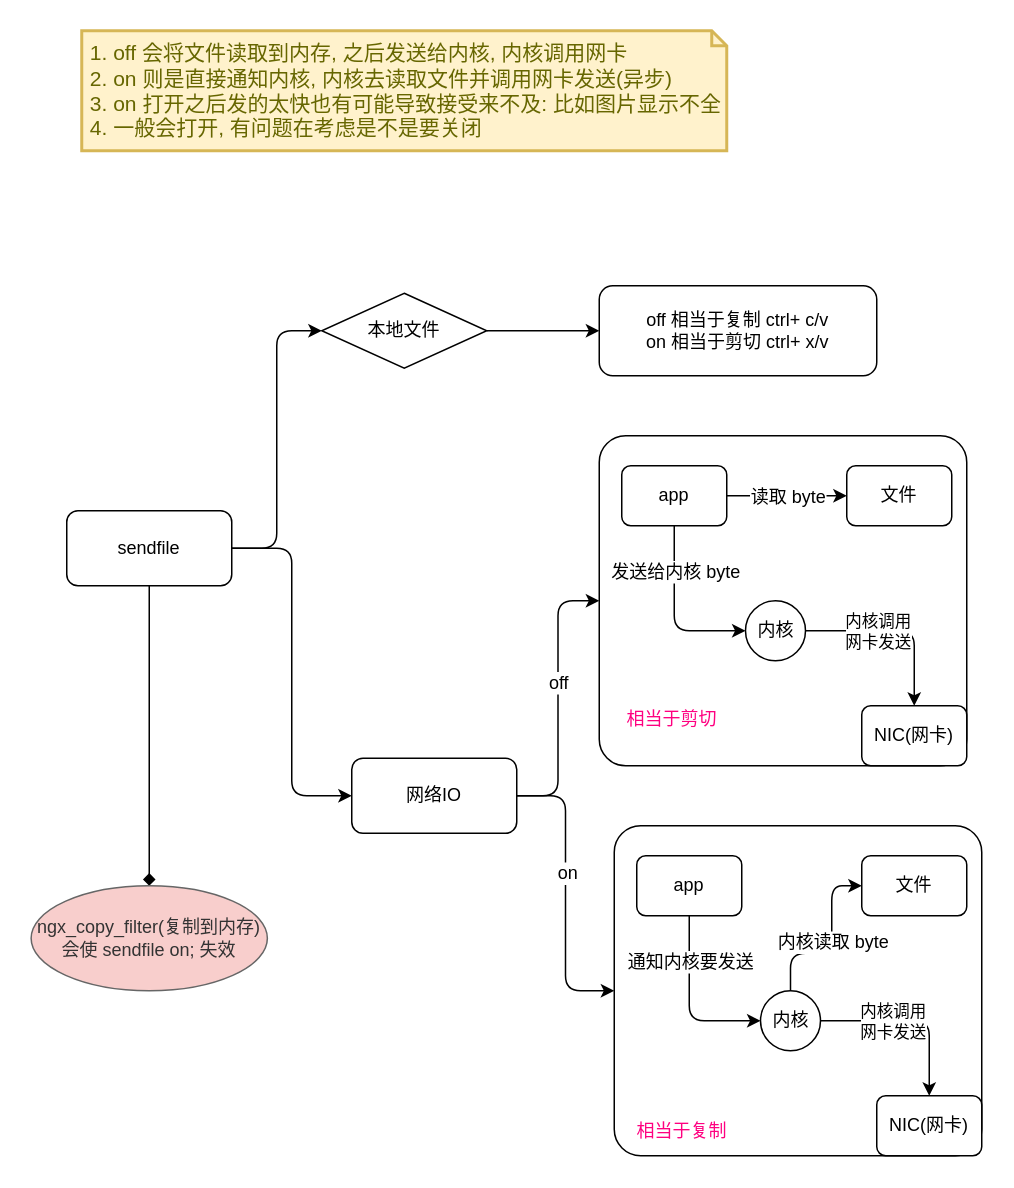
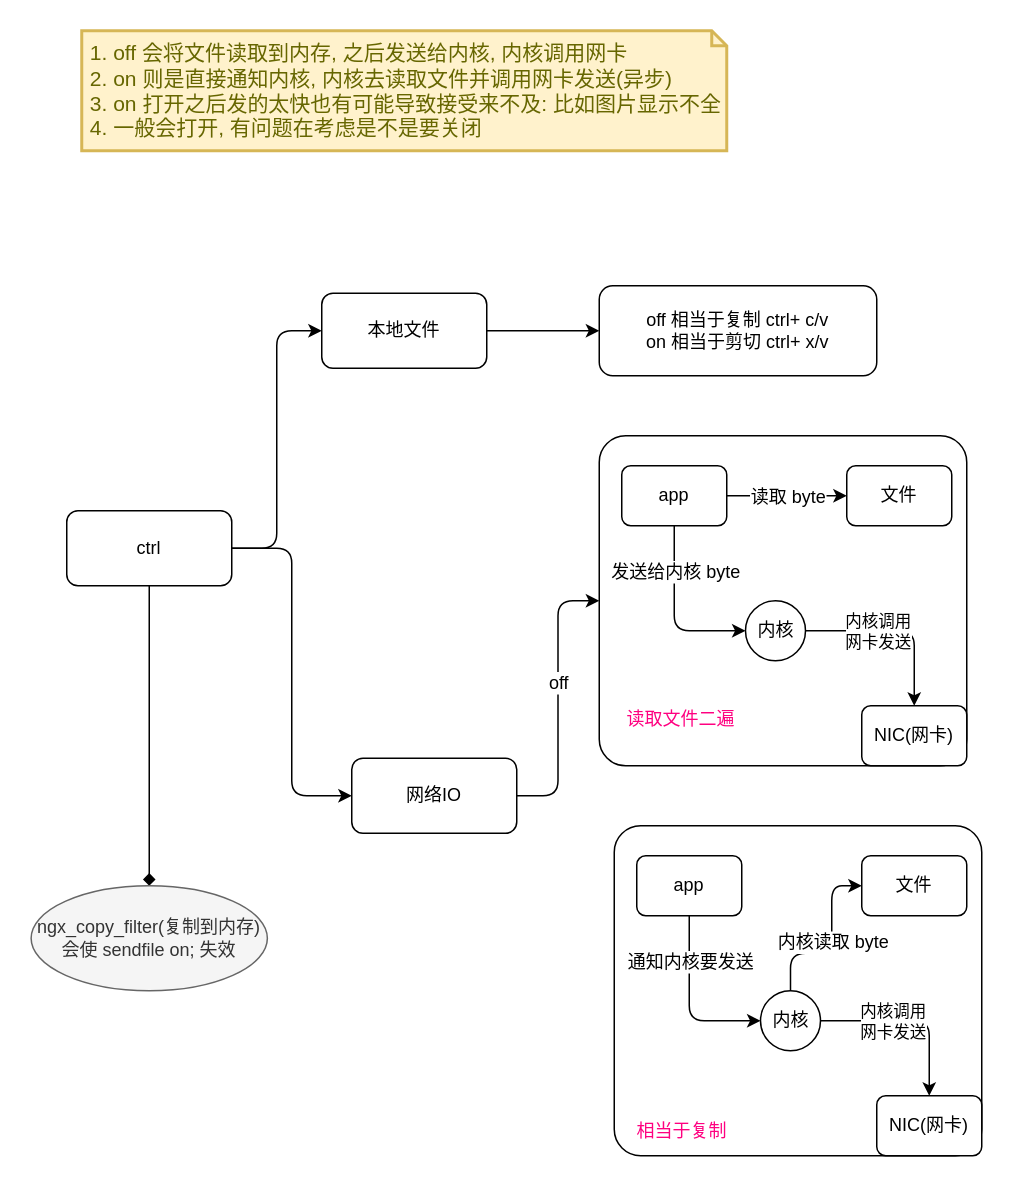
node "本地文件": shape diamond -> rounded rectangle
node "sendfile": label "sendfile" -> "ctrl"
node "相当于剪切": label "相当于剪切" -> "读取文件二遍"
edge "网络IO" -> "相当于复制": removed, label "on"
node "ngx_copy_filter(复制到内存) 会使 sendfile on; 失效": fillcolor #f8cecc -> #f5f5f5
